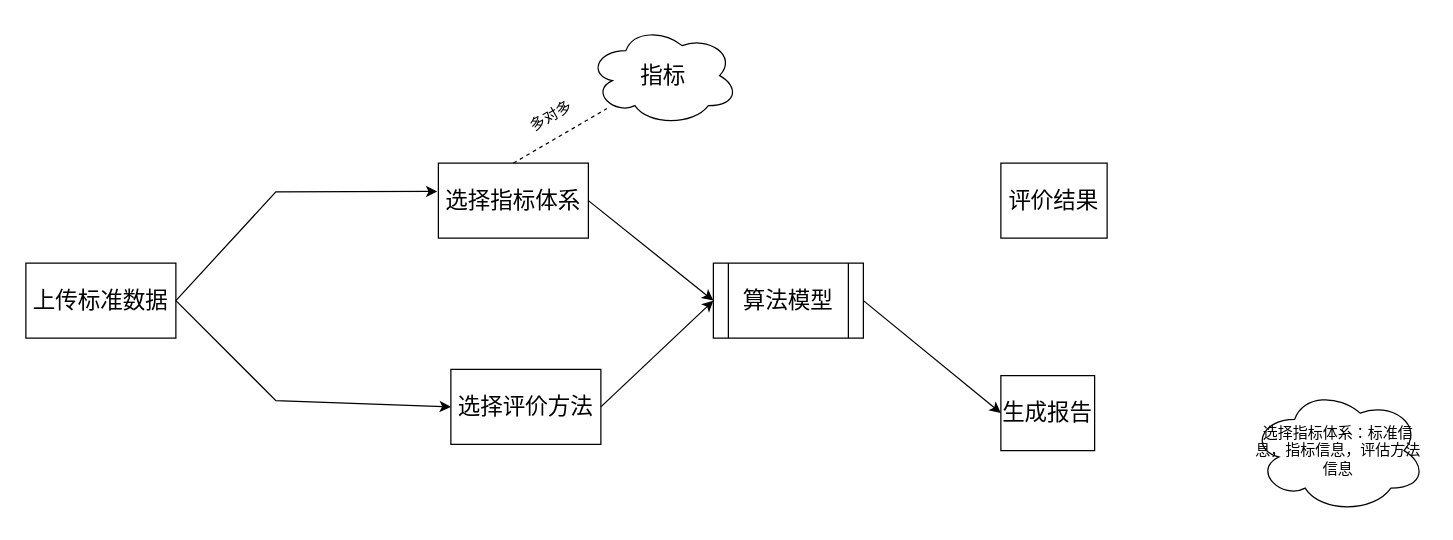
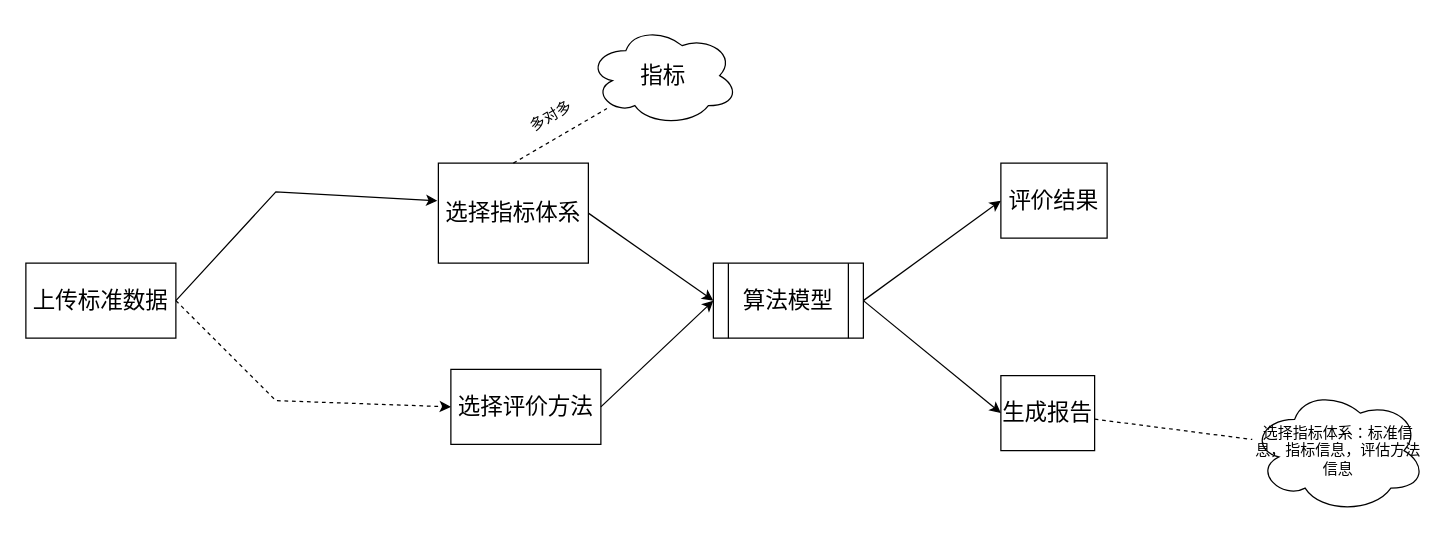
node "选择指标体系": size 150x75 -> 150x100
edge "算法模型" -> "评价结果": added
edge "上传标准数据" -> "选择评价方法": style solid -> dashed
edge "生成报告" -- "选择指标体系：标准信息，指标信息，评估方法信息": added
